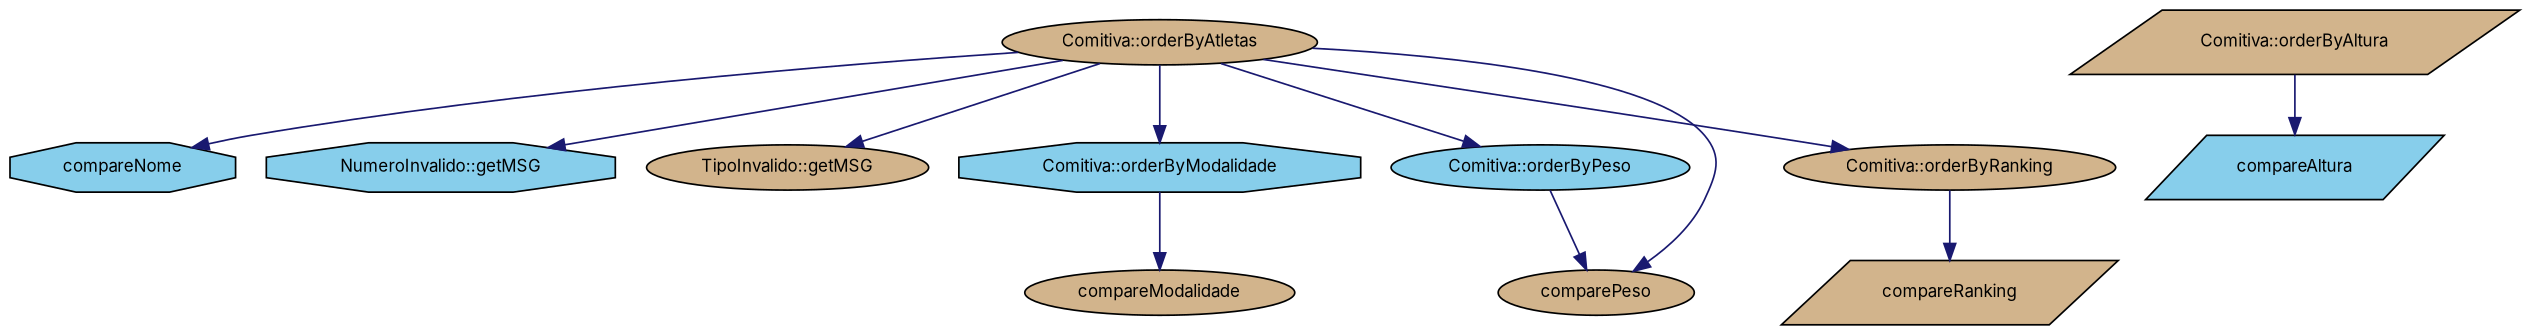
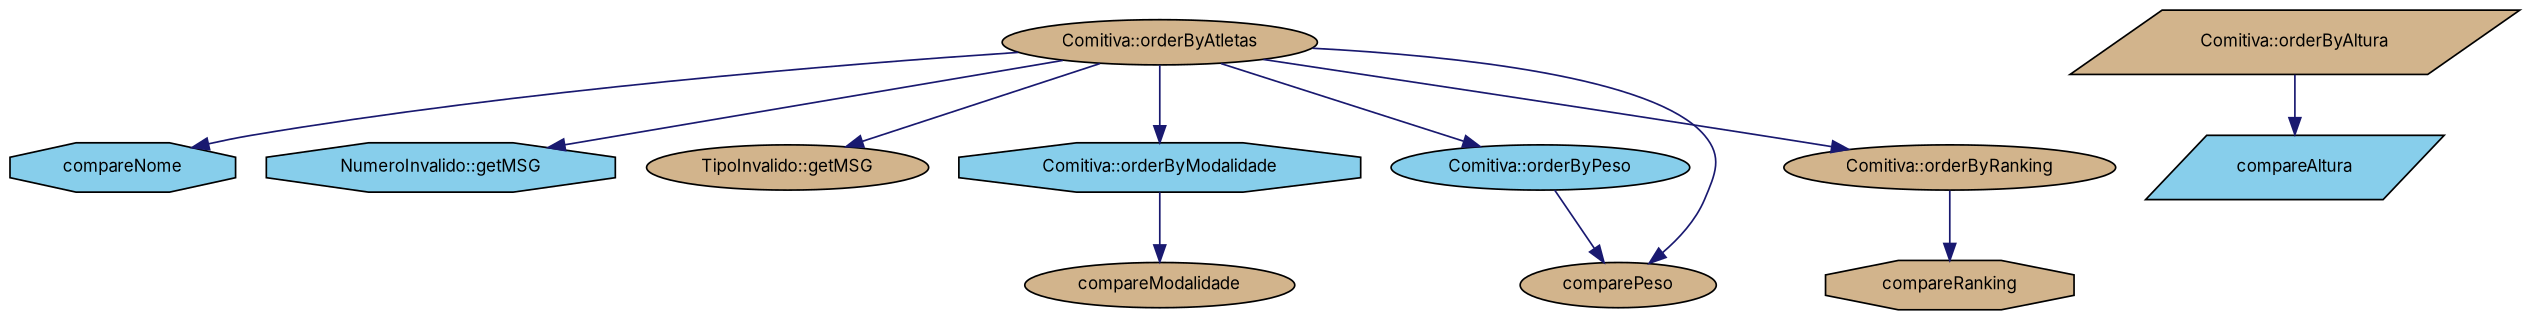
node "compareRanking": shape parallelogram -> octagon
